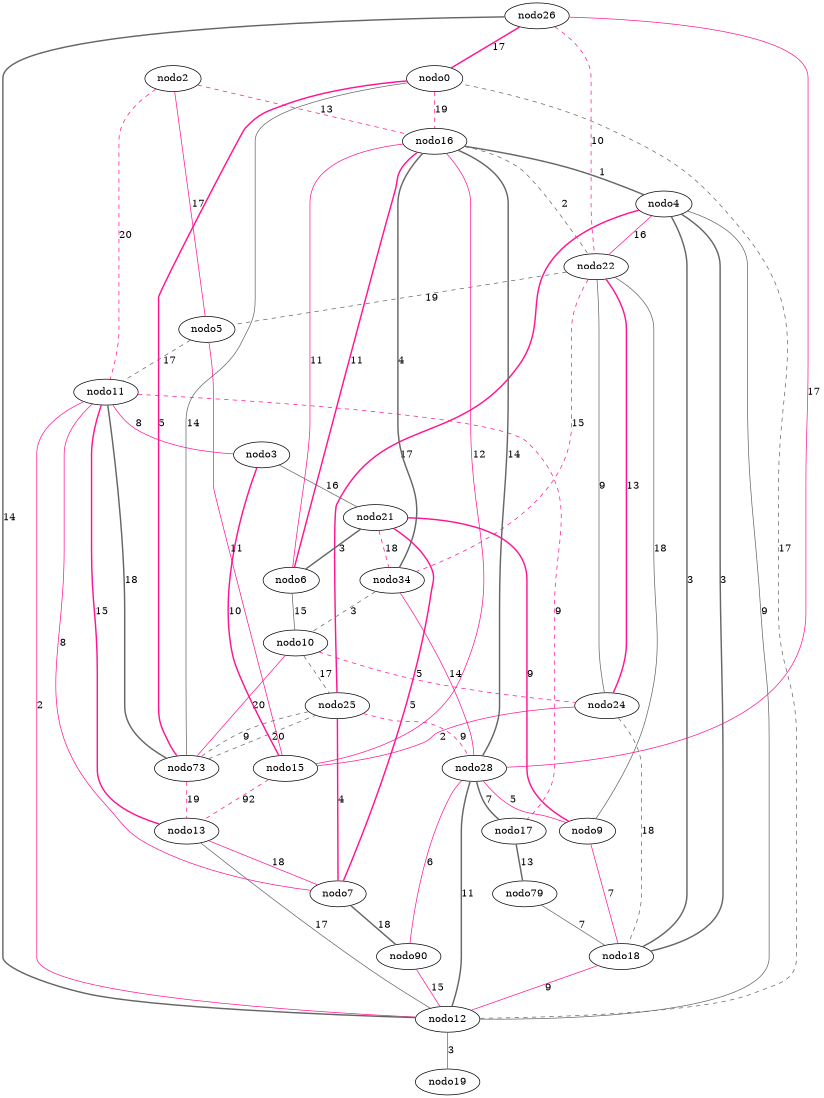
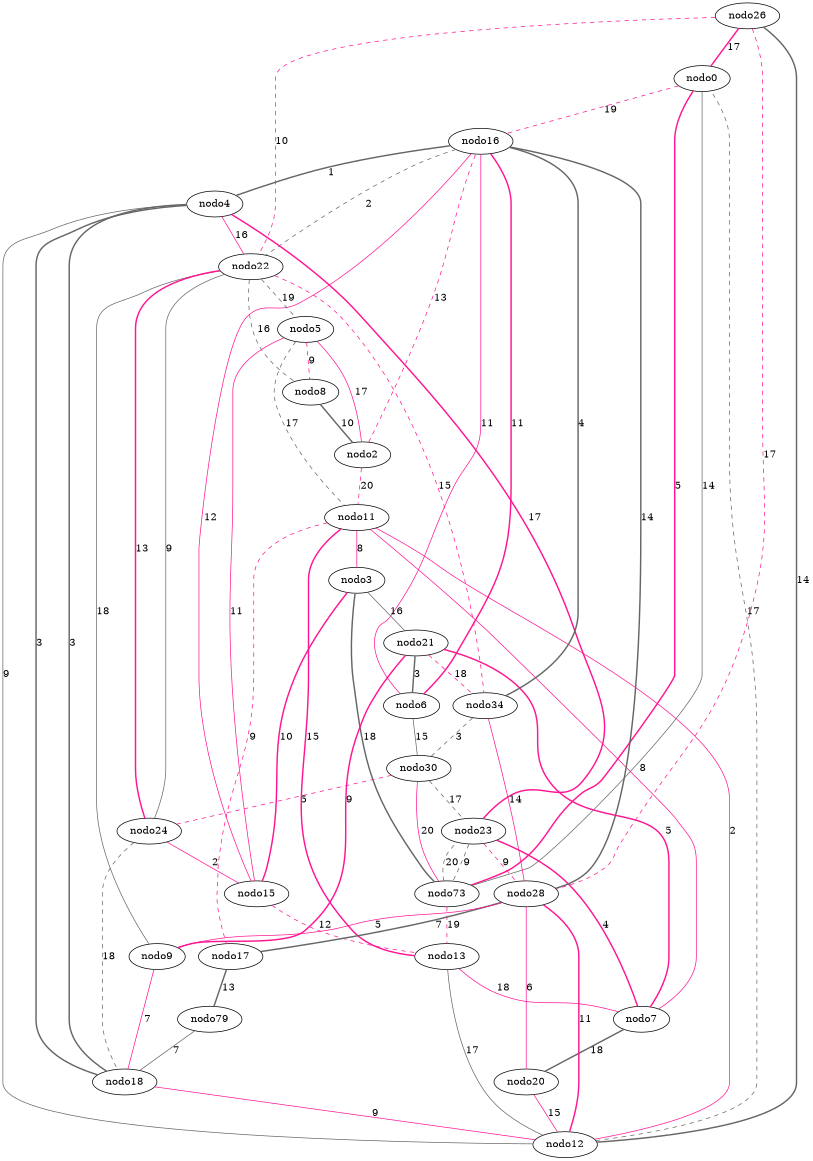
node "nodo8": added
edge "nodo26" -- "nodo28": style solid -> dashed
edge "nodo11" -- "nodo73": now "nodo3" -- "nodo73"
node "nodo10": label "nodo10" -> "nodo30"
node "nodo25": label "nodo25" -> "nodo23"
edge "nodo15" -- "nodo13": label "92" -> "12"
edge "nodo28" -- "nodo12": color gray40 -> deeppink
node "nodo90": label "nodo90" -> "nodo20"
node "nodo19": removed
